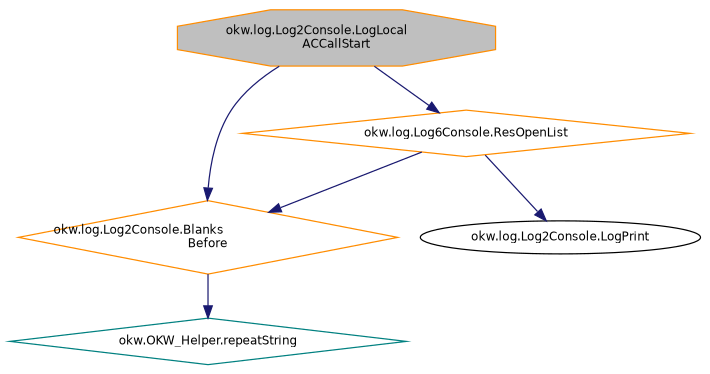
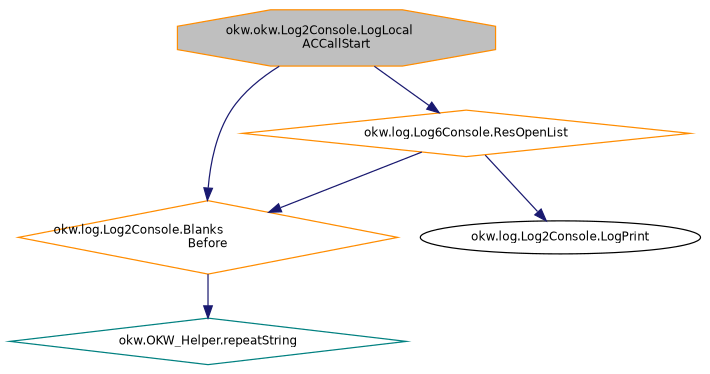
node "okw.log.Log2Console.LogLocal ACCallStart": label "okw.log.Log2Console.LogLocal ACCallStart" -> "okw.okw.Log2Console.LogLocal ACCallStart"
